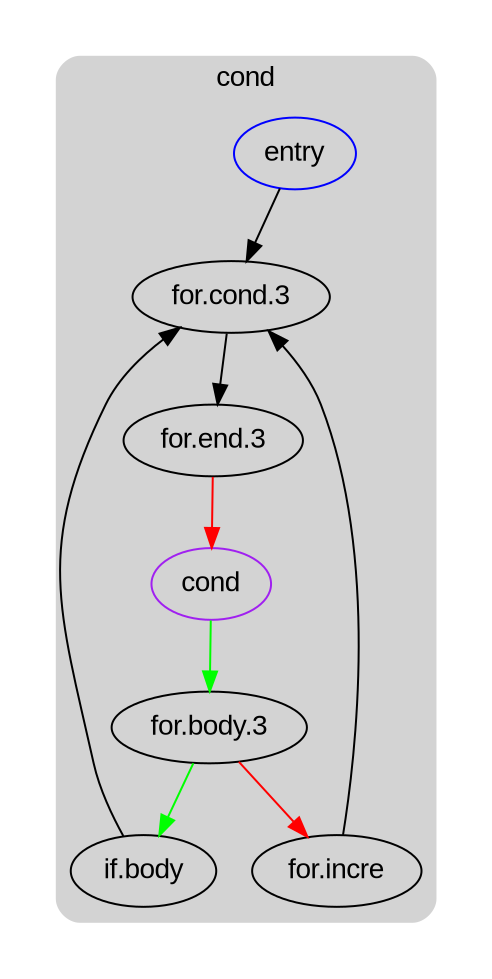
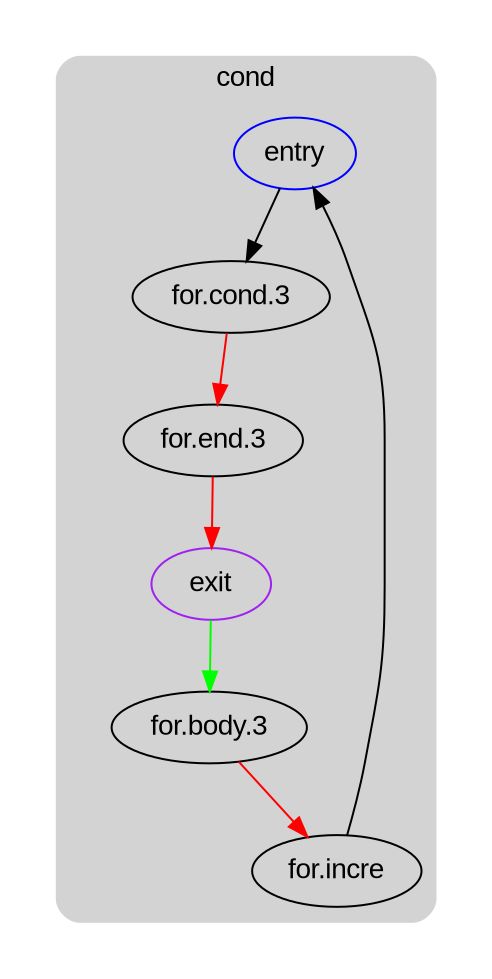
edge "for.cond.3" -> "for.end.3": color black -> red
edge "for.incre" -> "for.cond.3": now "for.incre" -> "entry"
node "cond": label "cond" -> "exit"
node "if.body": removed
